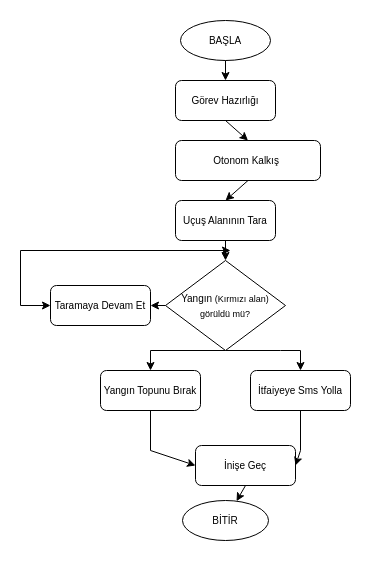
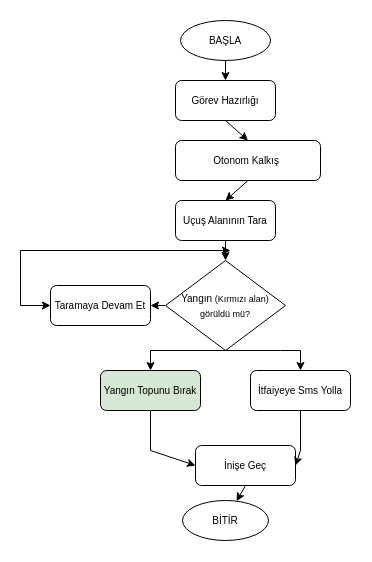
node "Yangın Topunu Bırak": fillcolor #ffffff -> #d5e8d4
